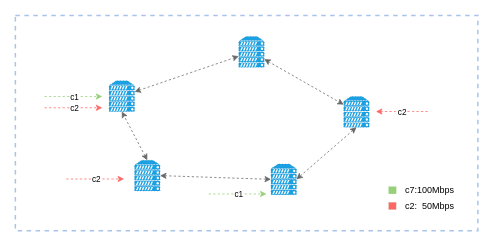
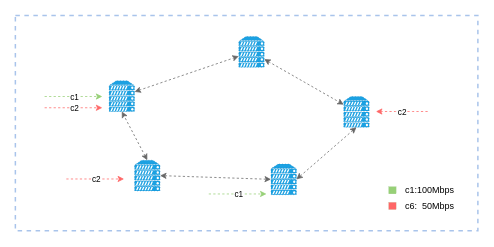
node "c7:100Mbps": label "c7:100Mbps" -> "c1:100Mbps"
node "c2: 50Mbps": label "c2: 50Mbps" -> "c6: 50Mbps"
